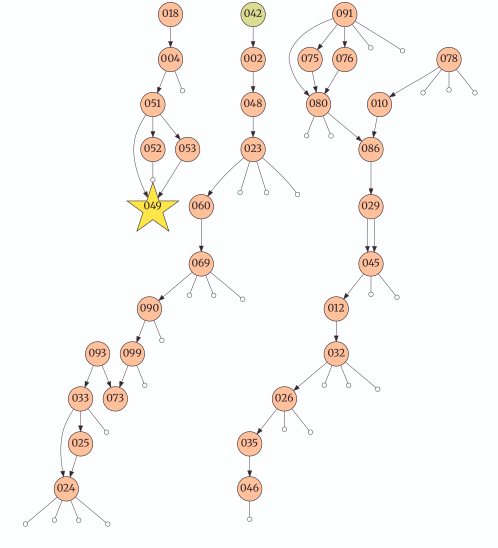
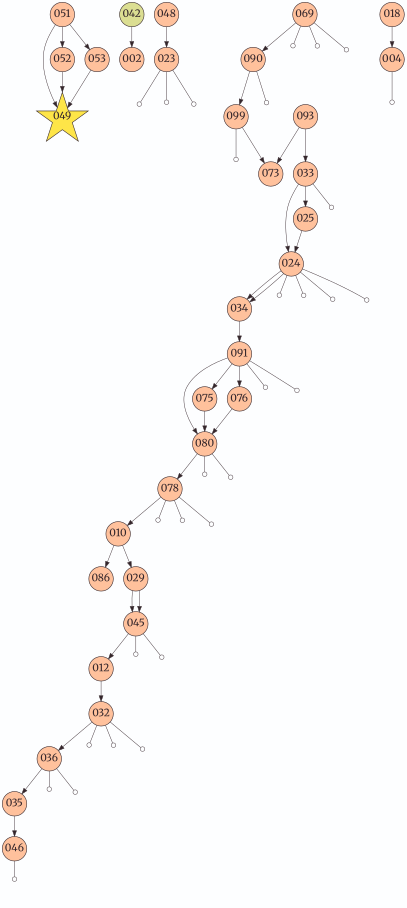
edge "004" -> "051": removed
edge "002" -> "048": removed
edge "080" -> "086": now "080" -> "078"
edge "052" -> "049": arrowhead odot -> normal
edge "086" -> "029": now "010" -> "029"
node "060": removed
node "034": added
node "026": label "026" -> "036"
